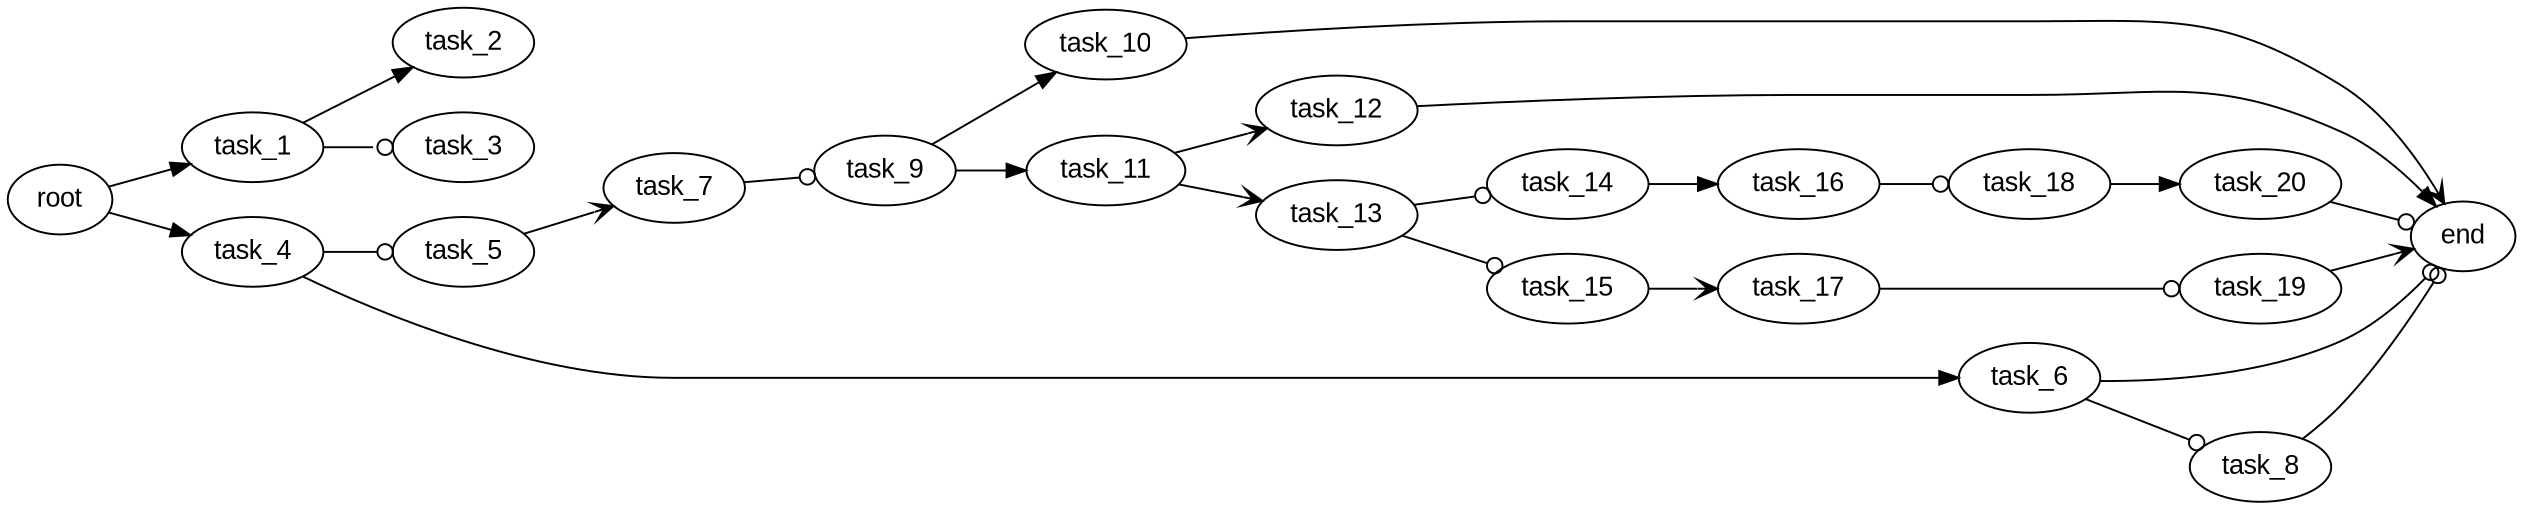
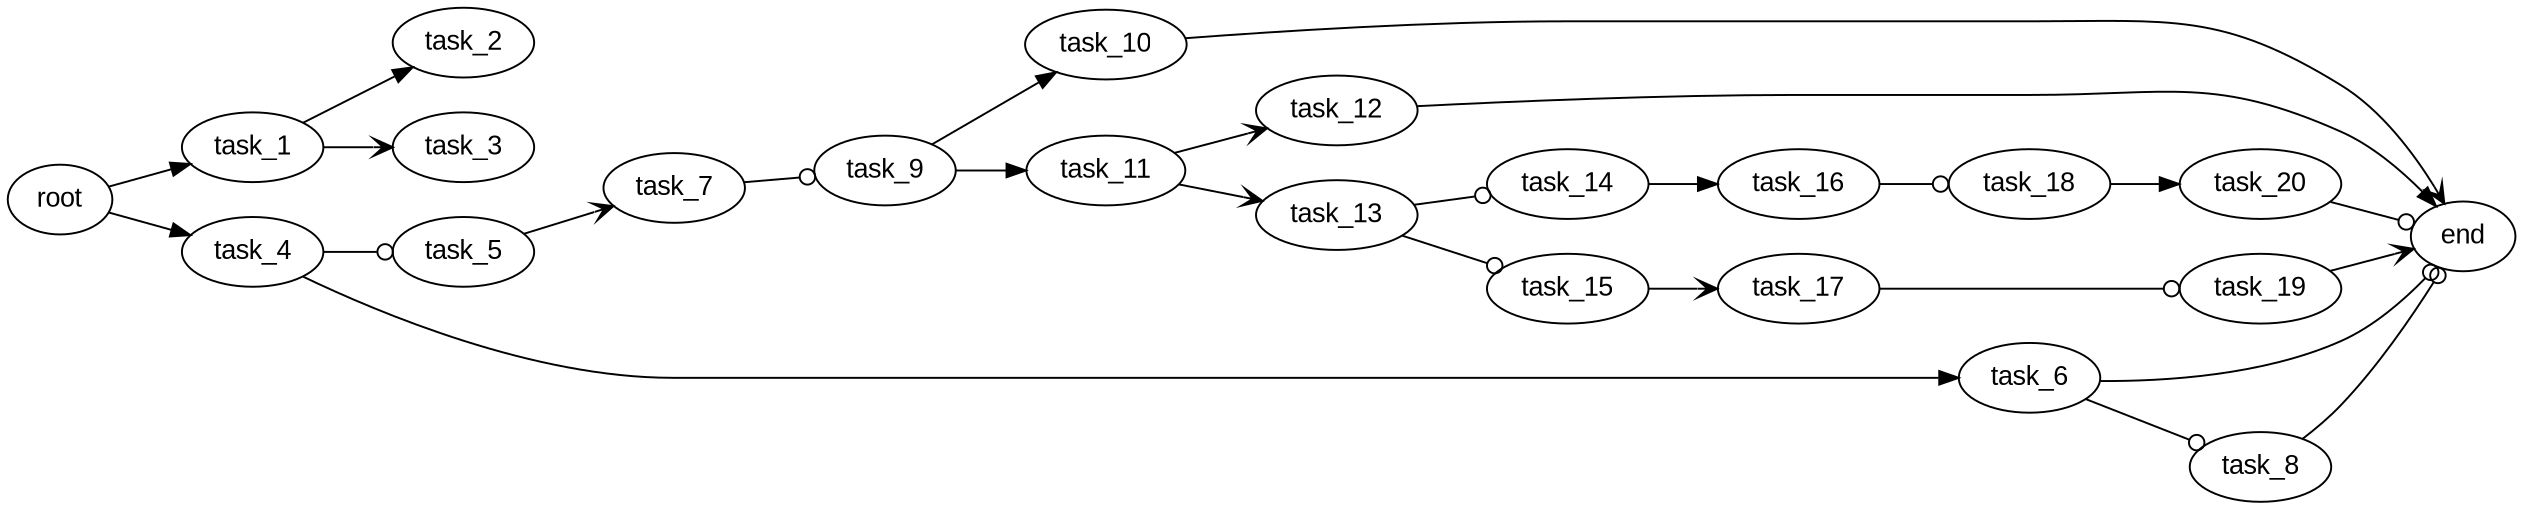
edge "task_1" -> "task_3": arrowhead odot -> vee
